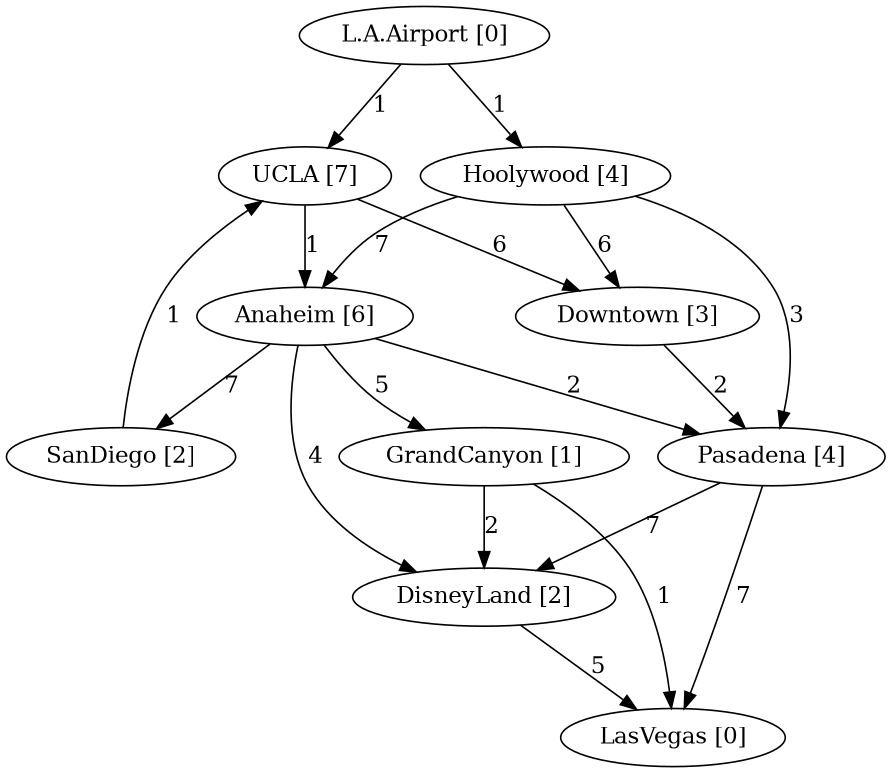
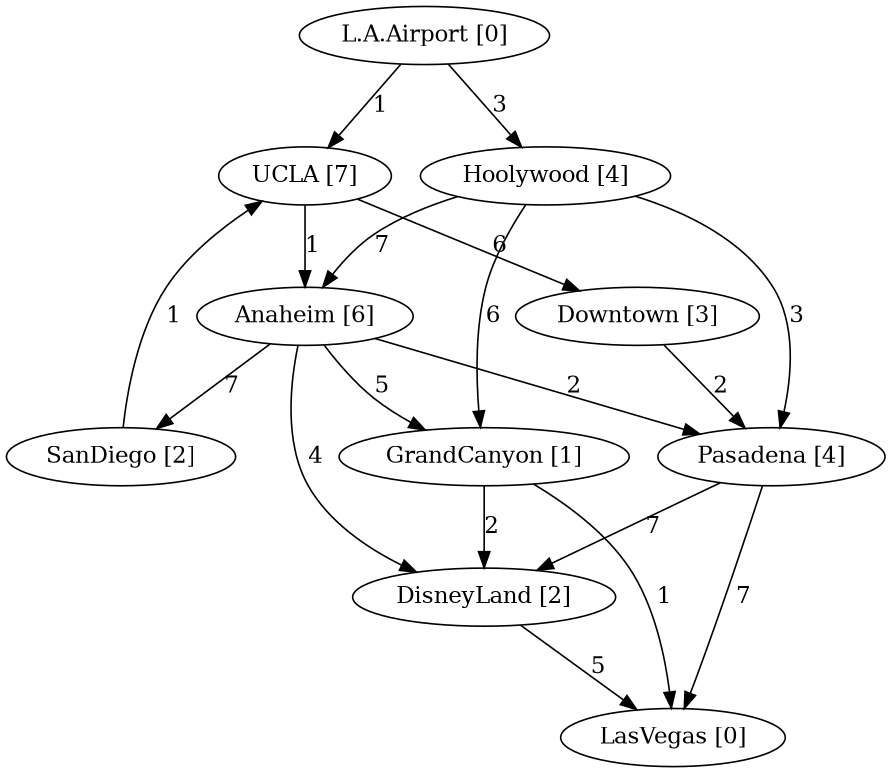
edge "L.A.Airport [0]" -> "Hoolywood [4]": label "1" -> "3"
edge "Hoolywood [4]" -> "Downtown [3]": now "Hoolywood [4]" -> "GrandCanyon [1]"
